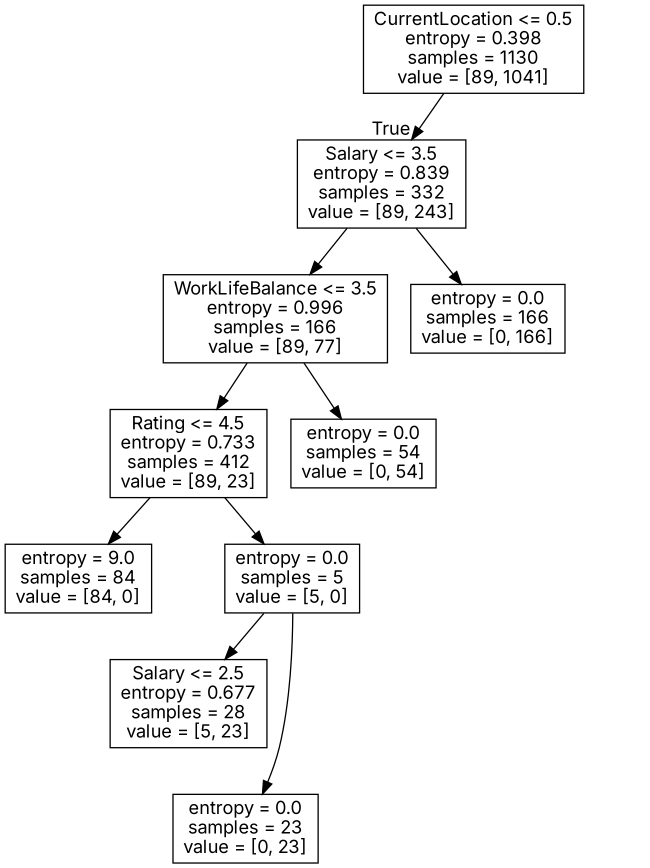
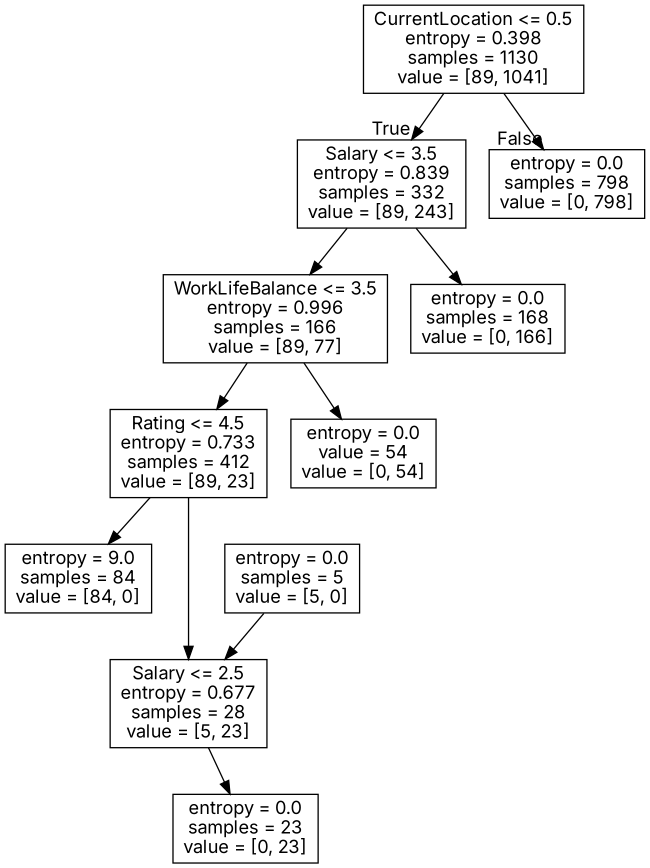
node "entropy = 0.0 samples = 798 value = [0, 798]": added
node "entropy = 0.0 samples = 166 value = [0, 166]": label "entropy = 0.0 samples = 166 value = [0, 166]" -> "entropy = 0.0 samples = 168 value = [0, 166]"
node "entropy = 0.0 samples = 54 value = [0, 54]": label "entropy = 0.0 samples = 54 value = [0, 54]" -> "entropy = 0.0 value = 54 value = [0, 54]"
edge "Rating <= 4.5 entropy = 0.733 samples = 412 value = [89, 23]" -> "entropy = 0.0 samples = 5 value = [5, 0]": now "Rating <= 4.5 entropy = 0.733 samples = 412 value = [89, 23]" -> "Salary <= 2.5 entropy = 0.677 samples = 28 value = [5, 23]"
edge "entropy = 0.0 samples = 5 value = [5, 0]" -> "entropy = 0.0 samples = 23 value = [0, 23]": now "Salary <= 2.5 entropy = 0.677 samples = 28 value = [5, 23]" -> "entropy = 0.0 samples = 23 value = [0, 23]"
